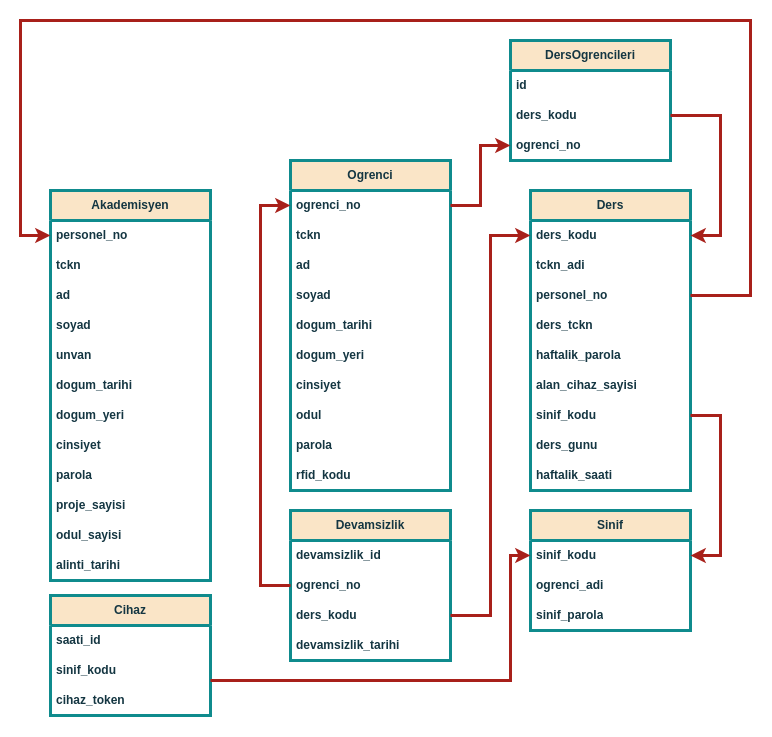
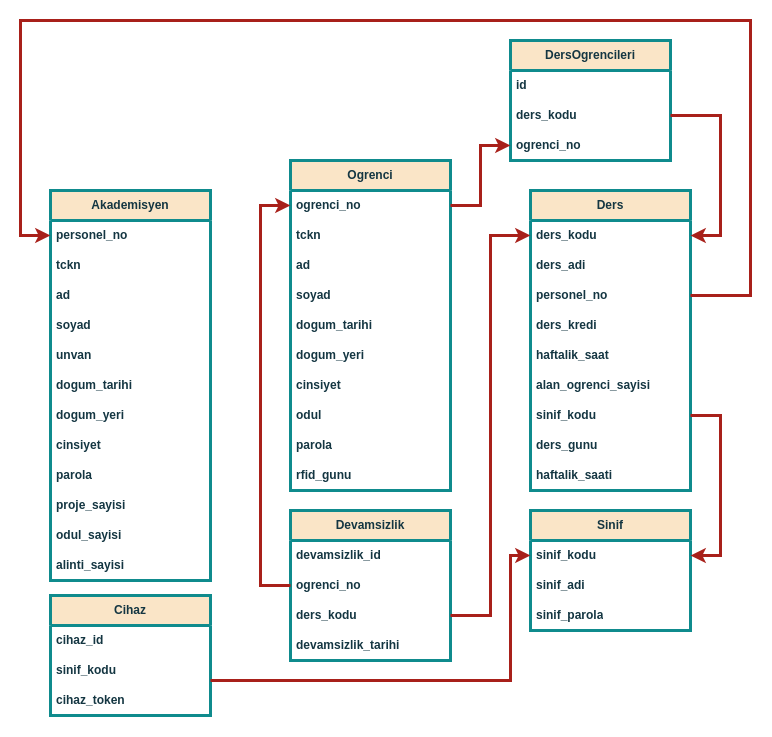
node "tckn_adi": label "tckn_adi" -> "ders_adi"
node "ders_tckn": label "ders_tckn" -> "ders_kredi"
node "haftalik_parola": label "haftalik_parola" -> "haftalik_saat"
node "alan_cihaz_sayisi": label "alan_cihaz_sayisi" -> "alan_ogrenci_sayisi"
node "rfid_kodu": label "rfid_kodu" -> "rfid_gunu"
node "alinti_tarihi": label "alinti_tarihi" -> "alinti_sayisi"
node "ogrenci_adi": label "ogrenci_adi" -> "sinif_adi"
node "saati_id": label "saati_id" -> "cihaz_id"
